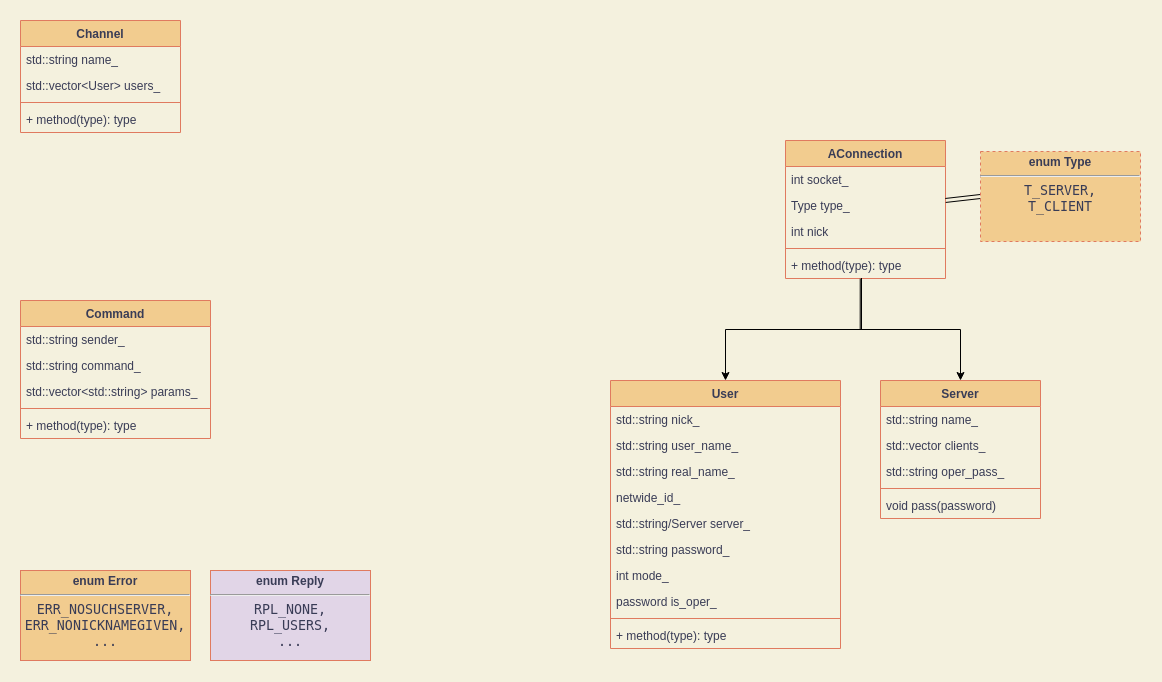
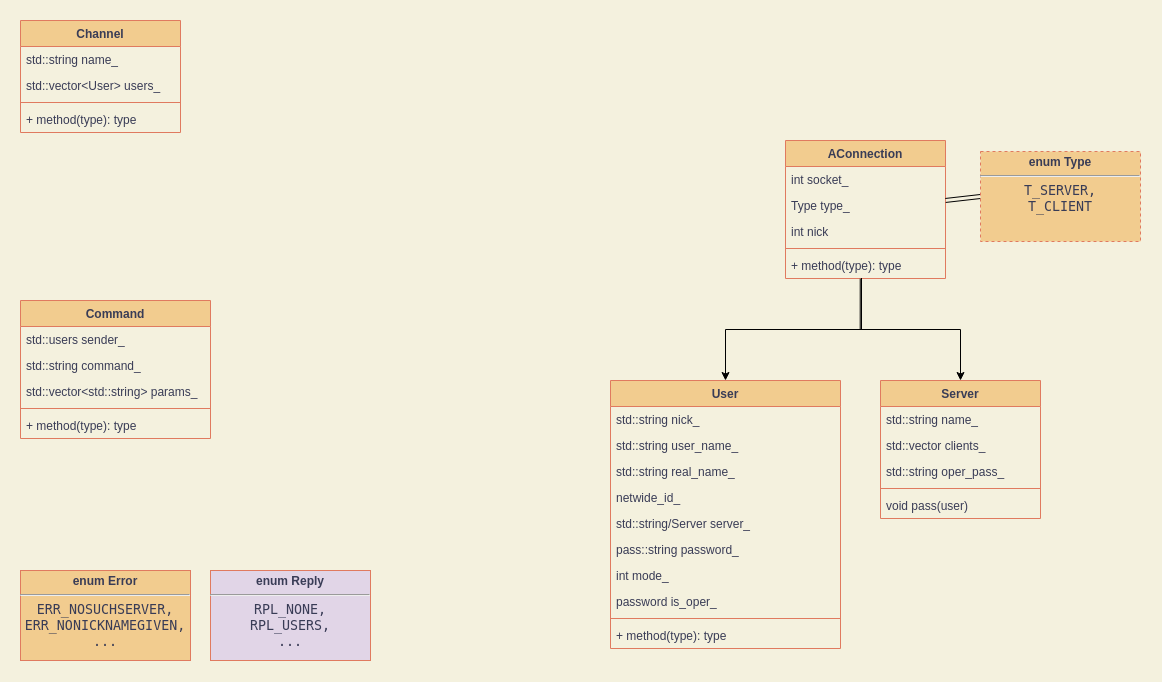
node "std::string sender_": label "std::string sender_" -> "std::users sender_"
node "void pass(password)": label "void pass(password)" -> "void pass(user)"
node "std::string password_": label "std::string password_" -> "pass::string password_"
